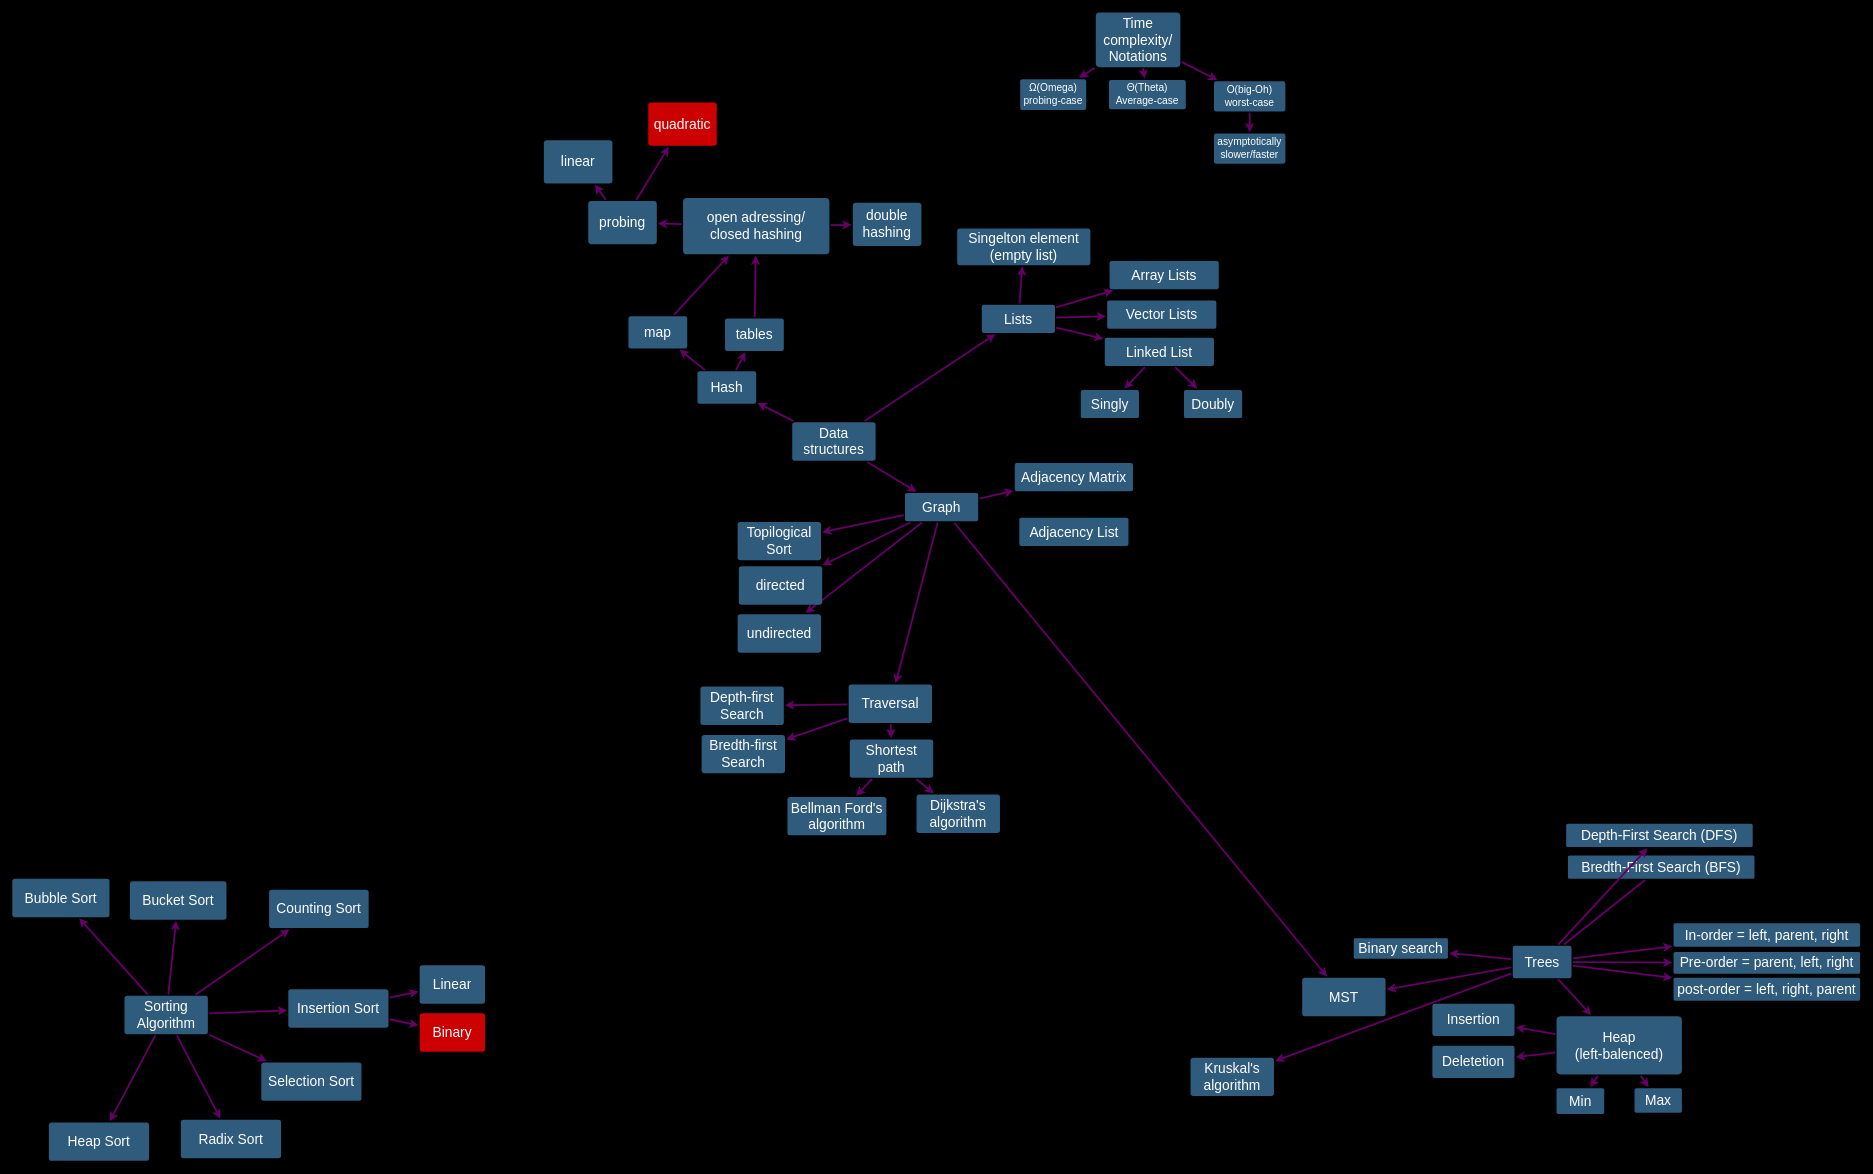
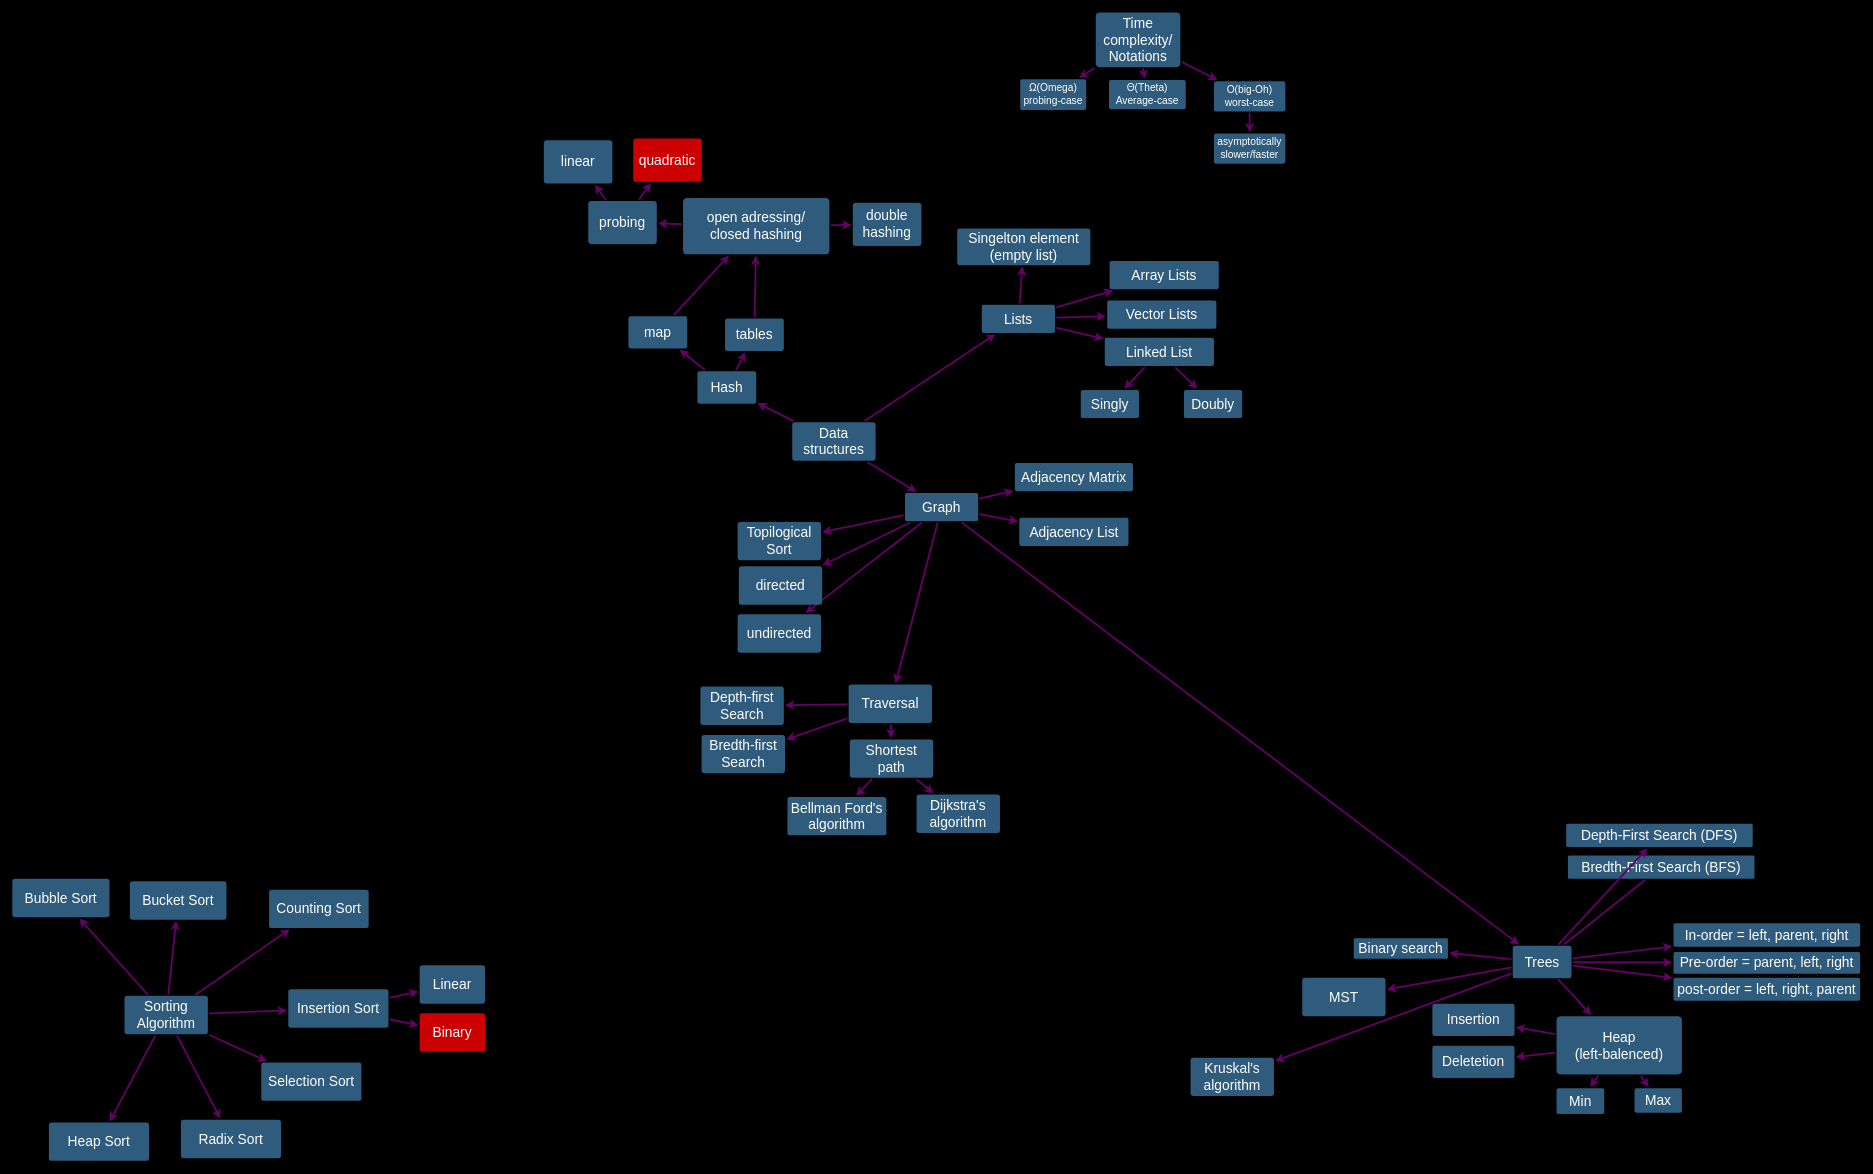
node "quadratic": moved (683, 124) -> (668, 160)
edge "Graph" -> "Adjacency List": added
edge "Graph" -> "MST": now "Graph" -> "Trees"
